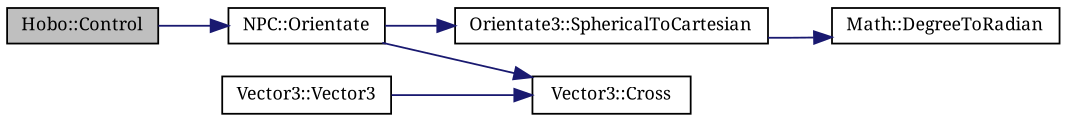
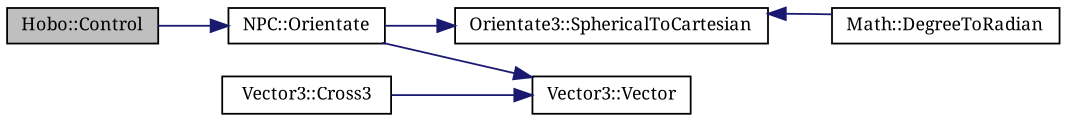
edge "Orientate3::SphericalToCartesian" -> "Math::DegreeToRadian": reversed
node "Vector3::Vector3": label "Vector3::Vector3" -> "Vector3::Cross3"
node "Vector3::Cross": label "Vector3::Cross" -> "Vector3::Vector"
